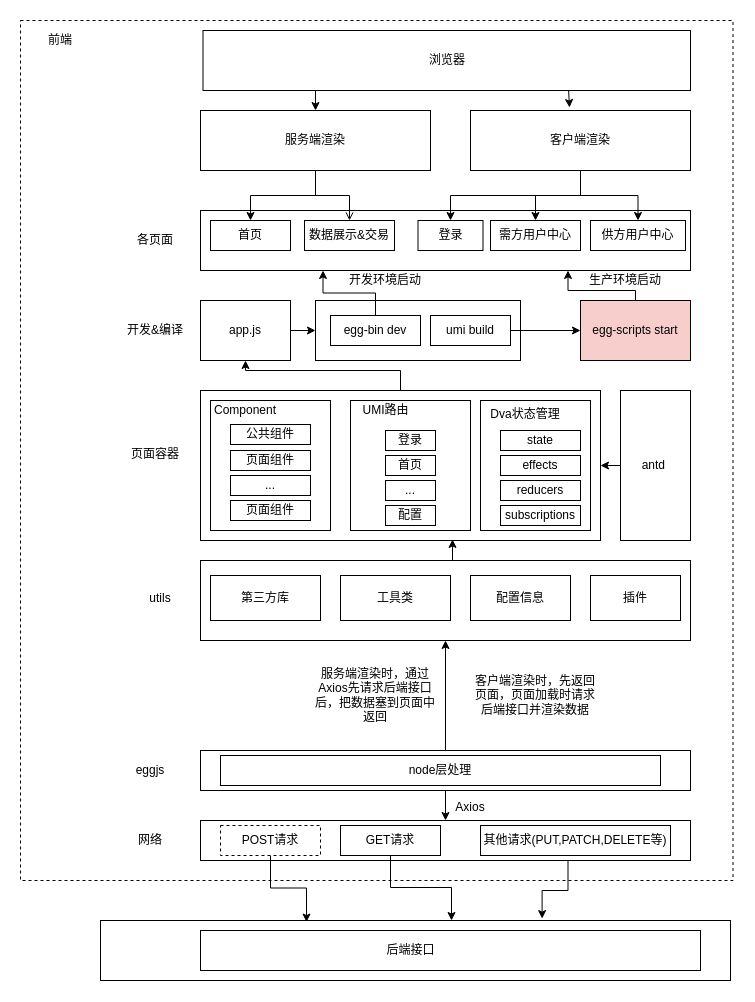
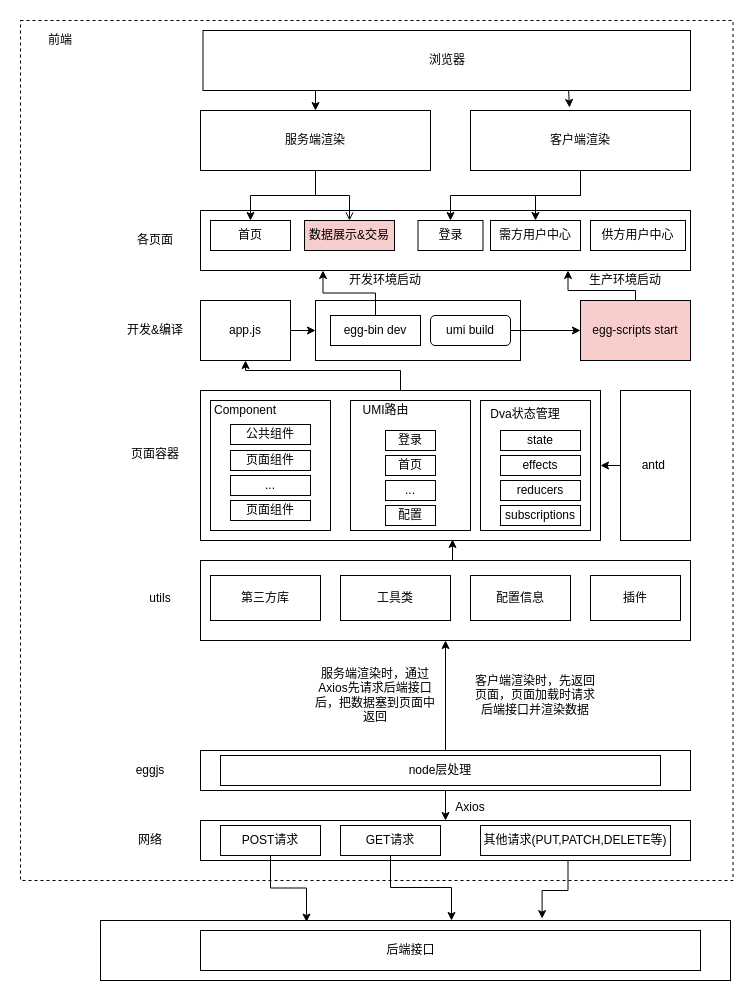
edge "客户端渲染" -> "供方用户中心": removed
node "数据展示&交易": fillcolor #ffffff -> #f8cecc
node "umi build": shape rectangle -> rounded rectangle
node "POST请求": style dashed -> solid
